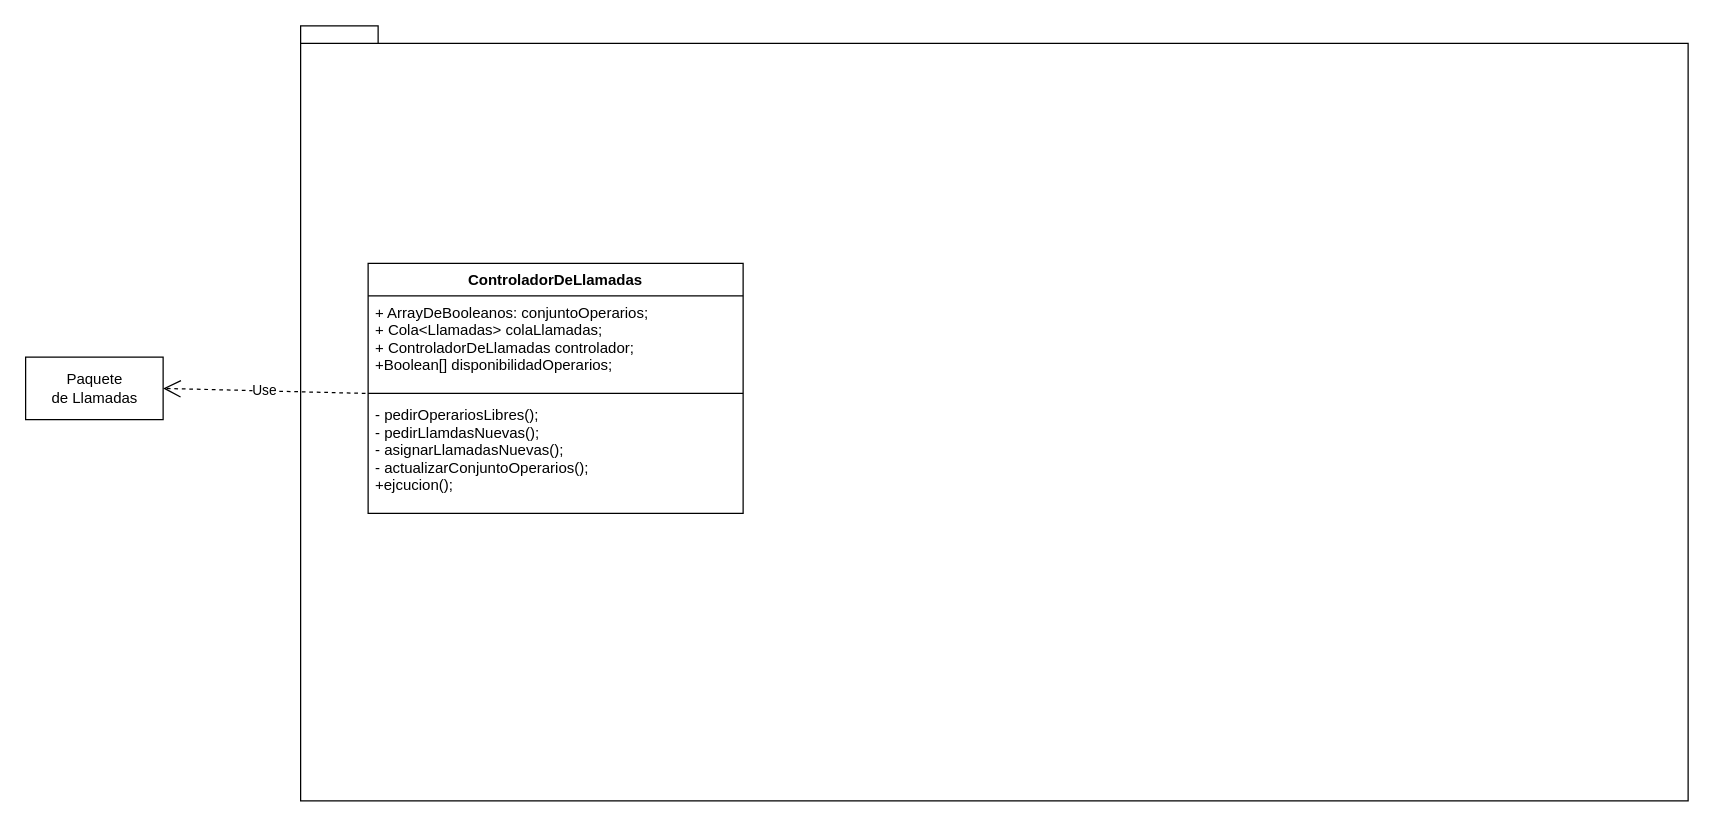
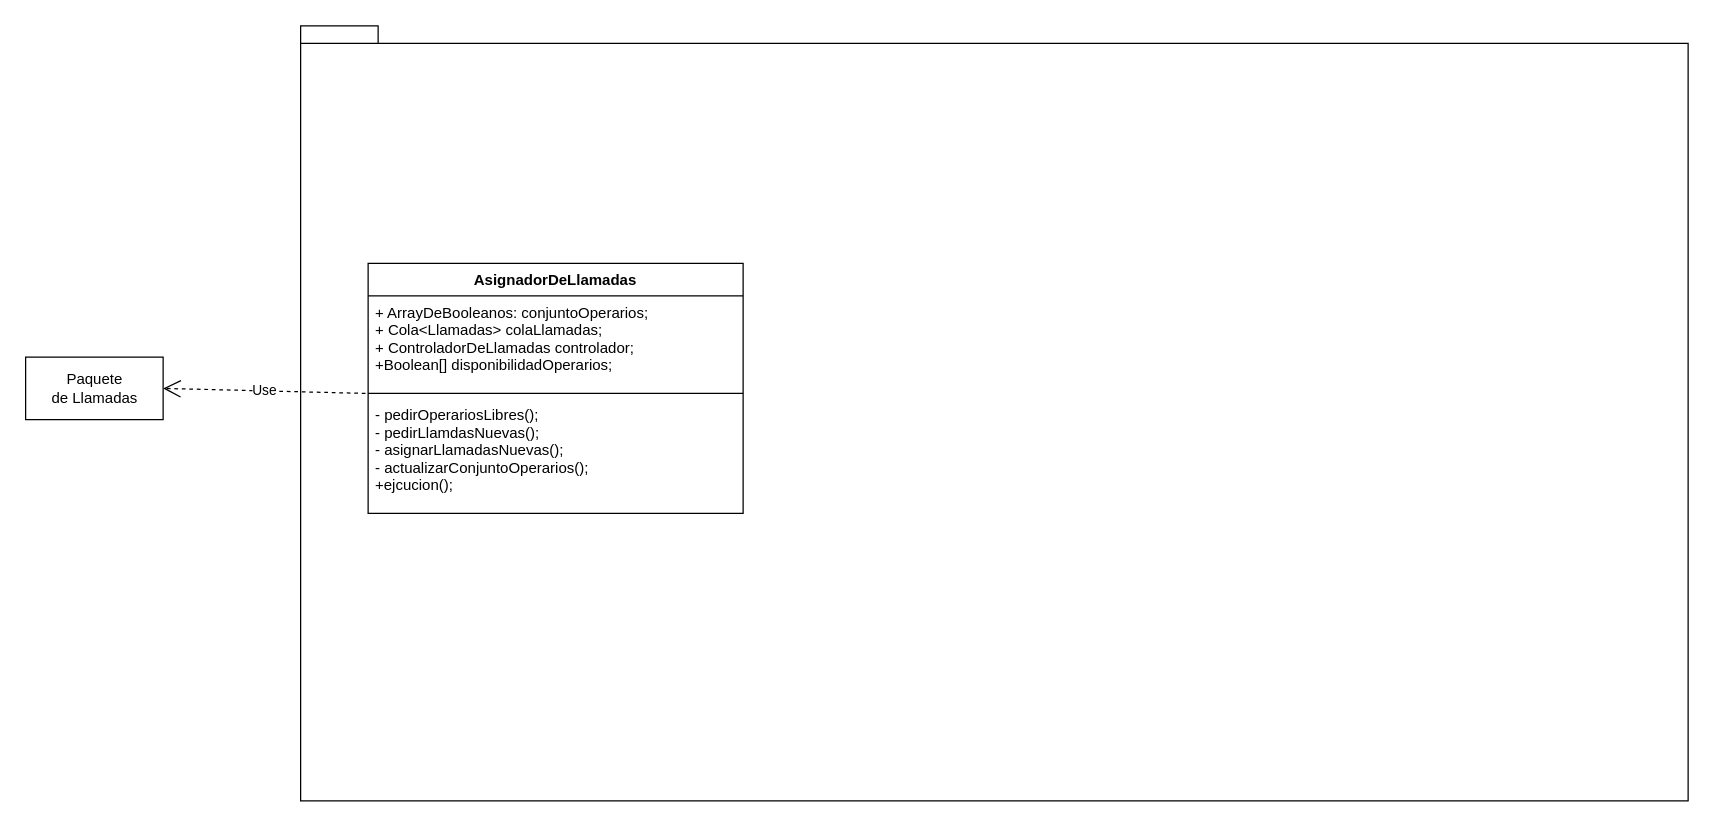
node "ControladorDeLlamadas": label "ControladorDeLlamadas" -> "AsignadorDeLlamadas"
